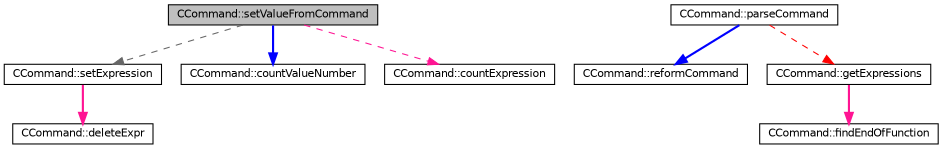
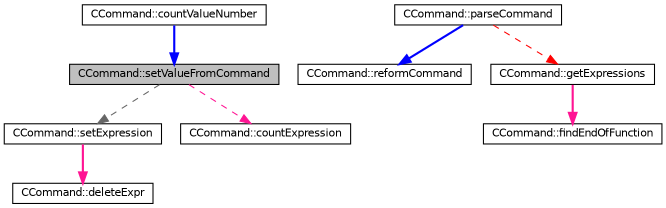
edge "CCommand::setValueFromCommand" -> "CCommand::countValueNumber": reversed
